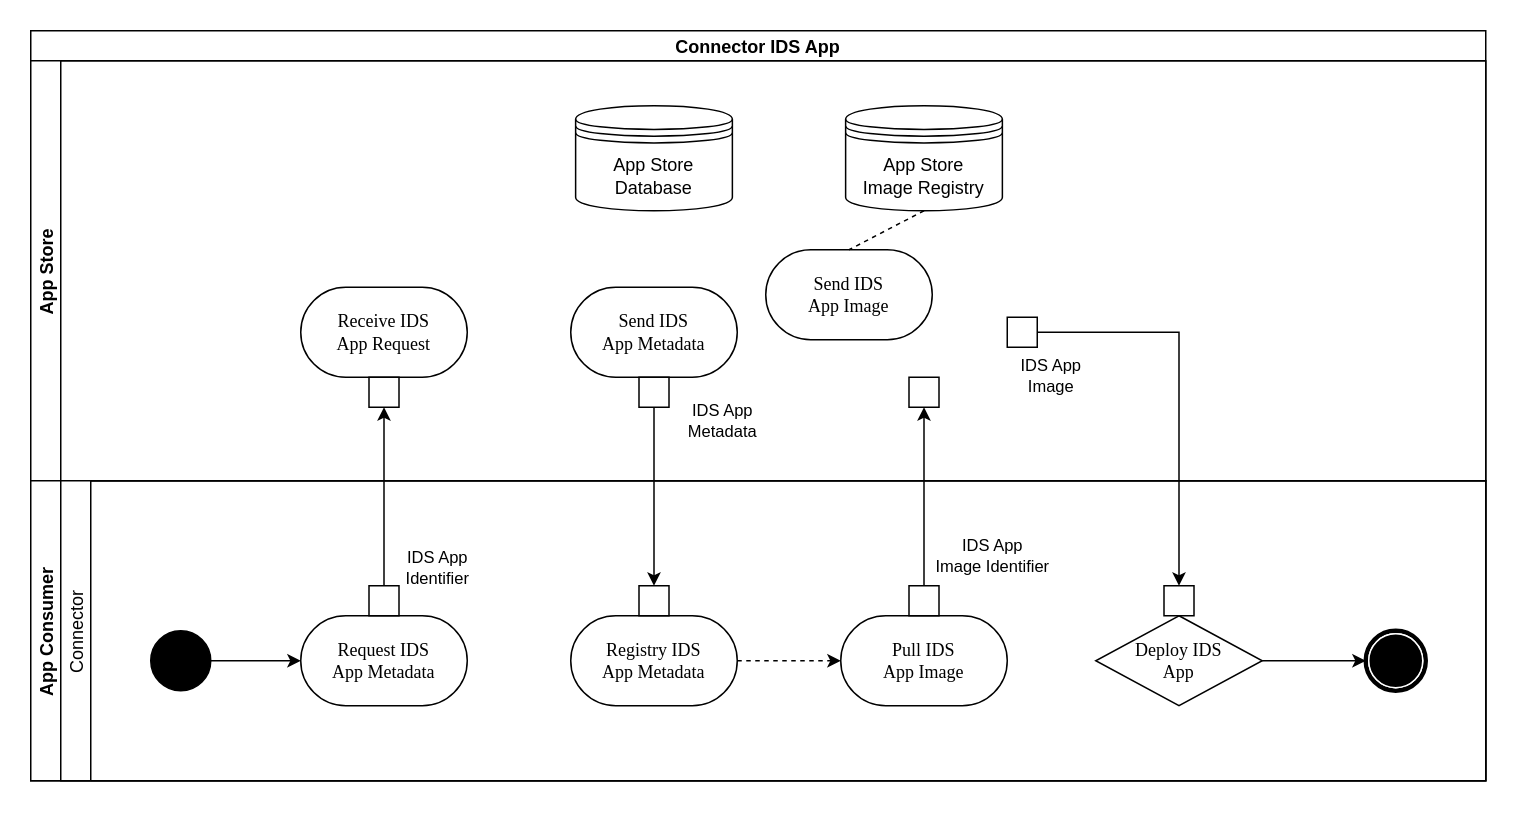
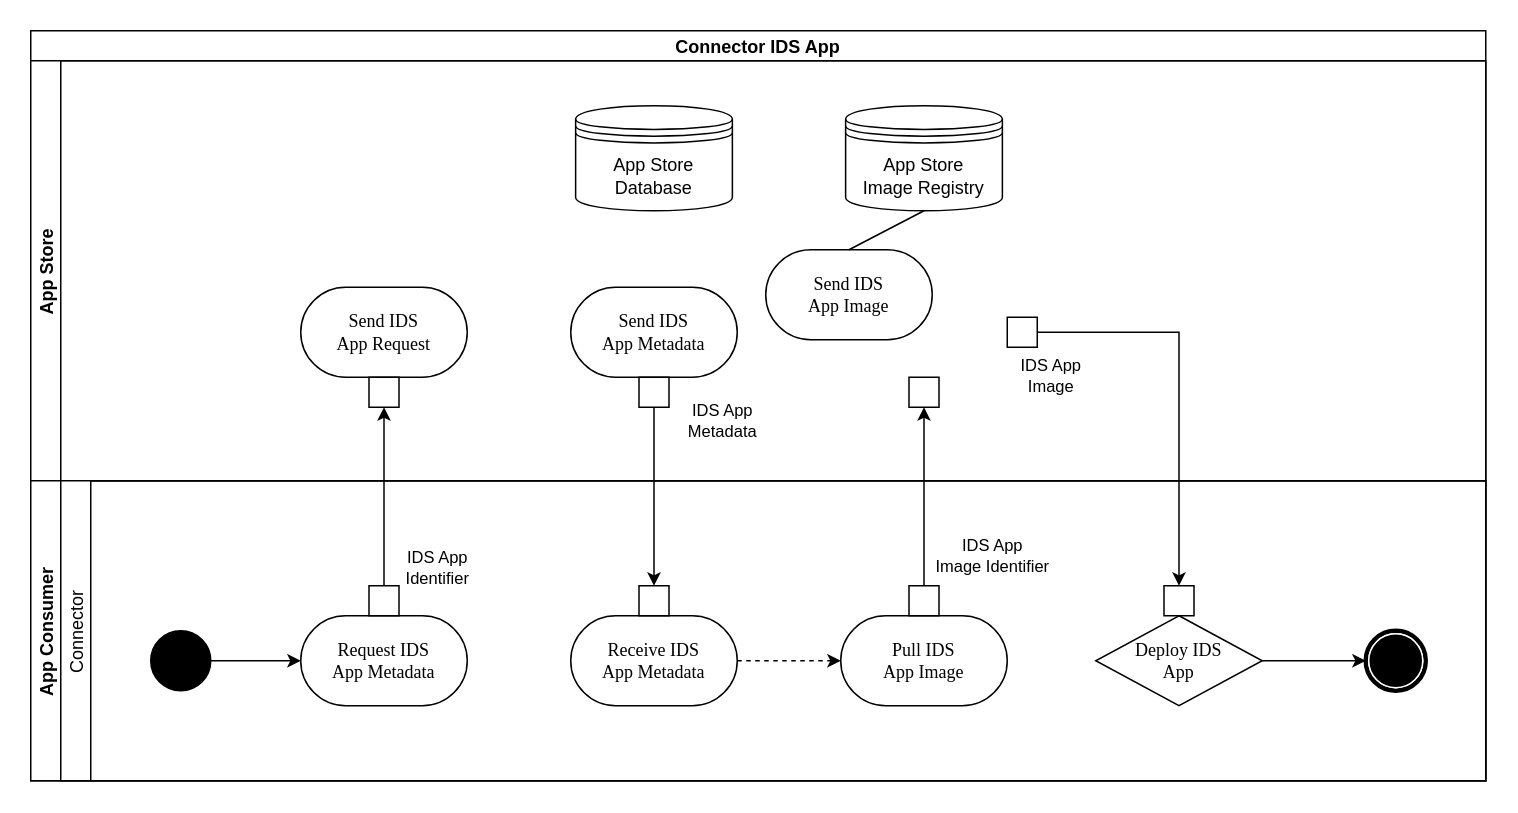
edge "App Store Image Registry" -- "Send IDS App Image": style dashed -> solid
node "Receive IDS App Request": label "Receive IDS App Request" -> "Send IDS App Request"
node "Registry IDS App Metadata": label "Registry IDS App Metadata" -> "Receive IDS App Metadata"
